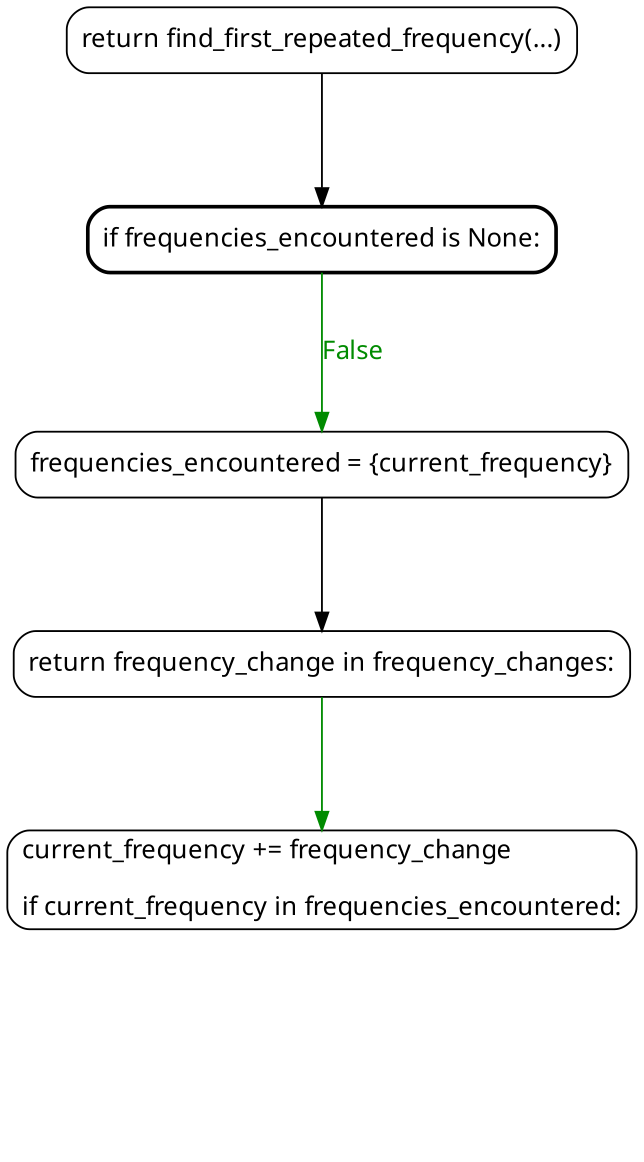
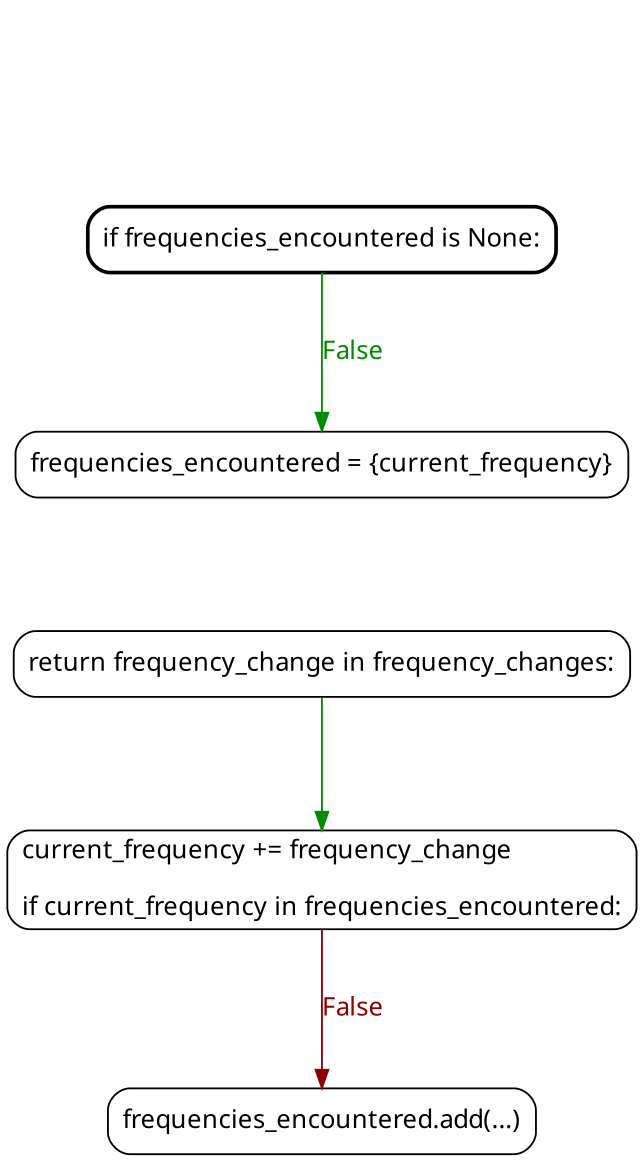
node "return find_first_repeated_frequency(...)": removed
edge "frequencies_encountered = {current_frequency}" -> "return frequency_change in frequency_changes:": removed
node "frequencies_encountered.add(...)": added
